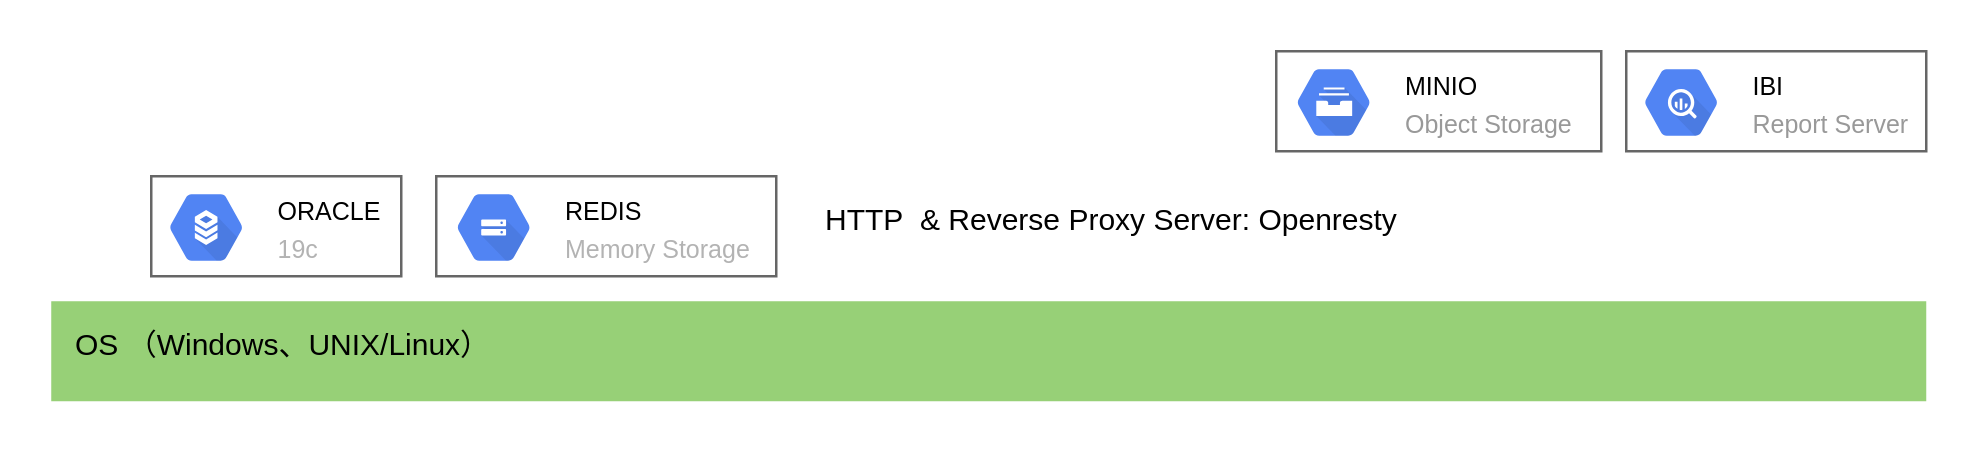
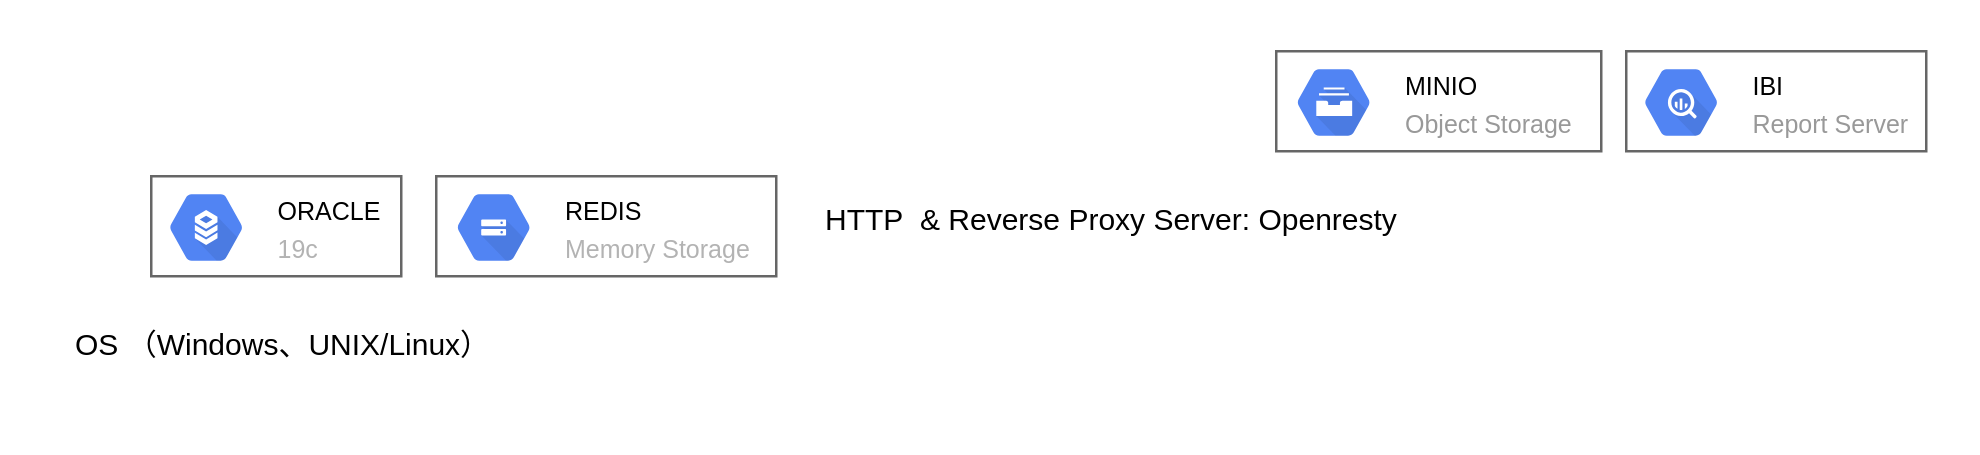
node "OS （Windows、UNIX/Linux）": fillcolor #97d077 -> #ffffff
